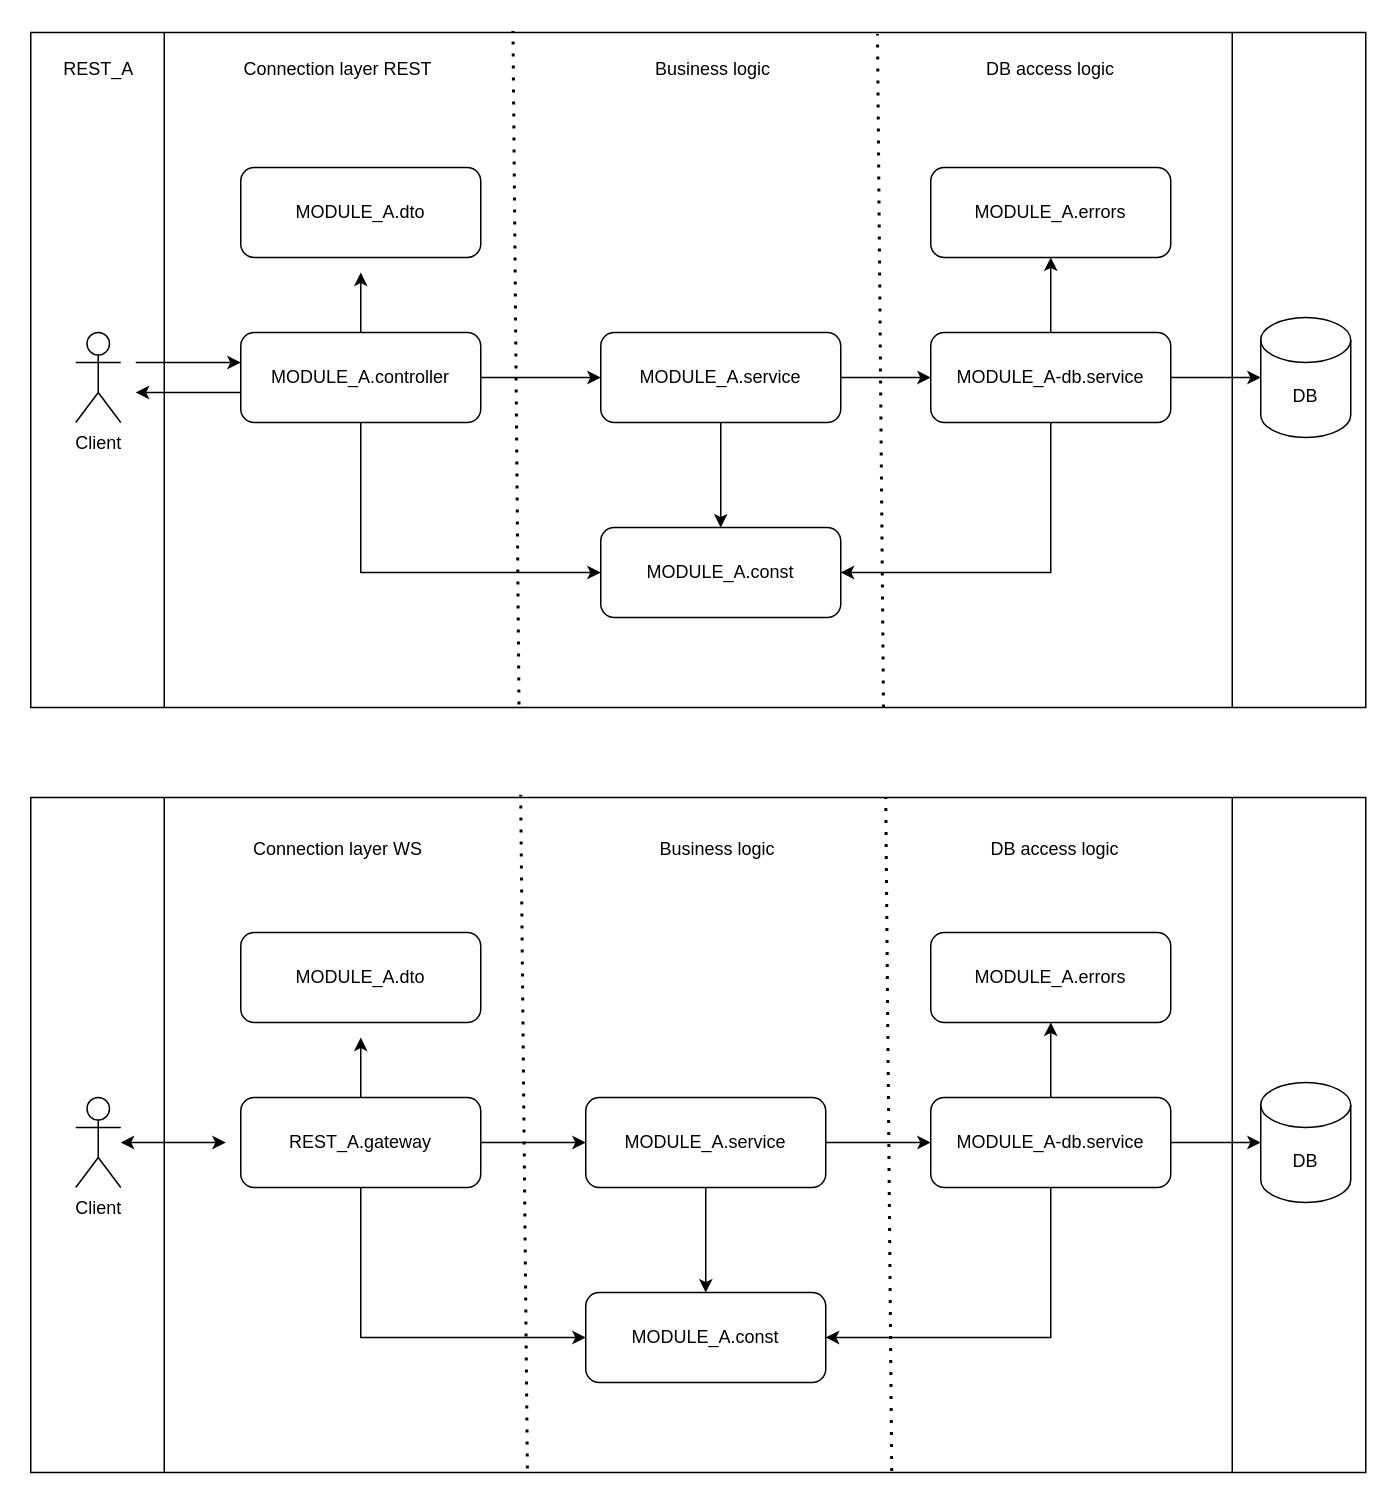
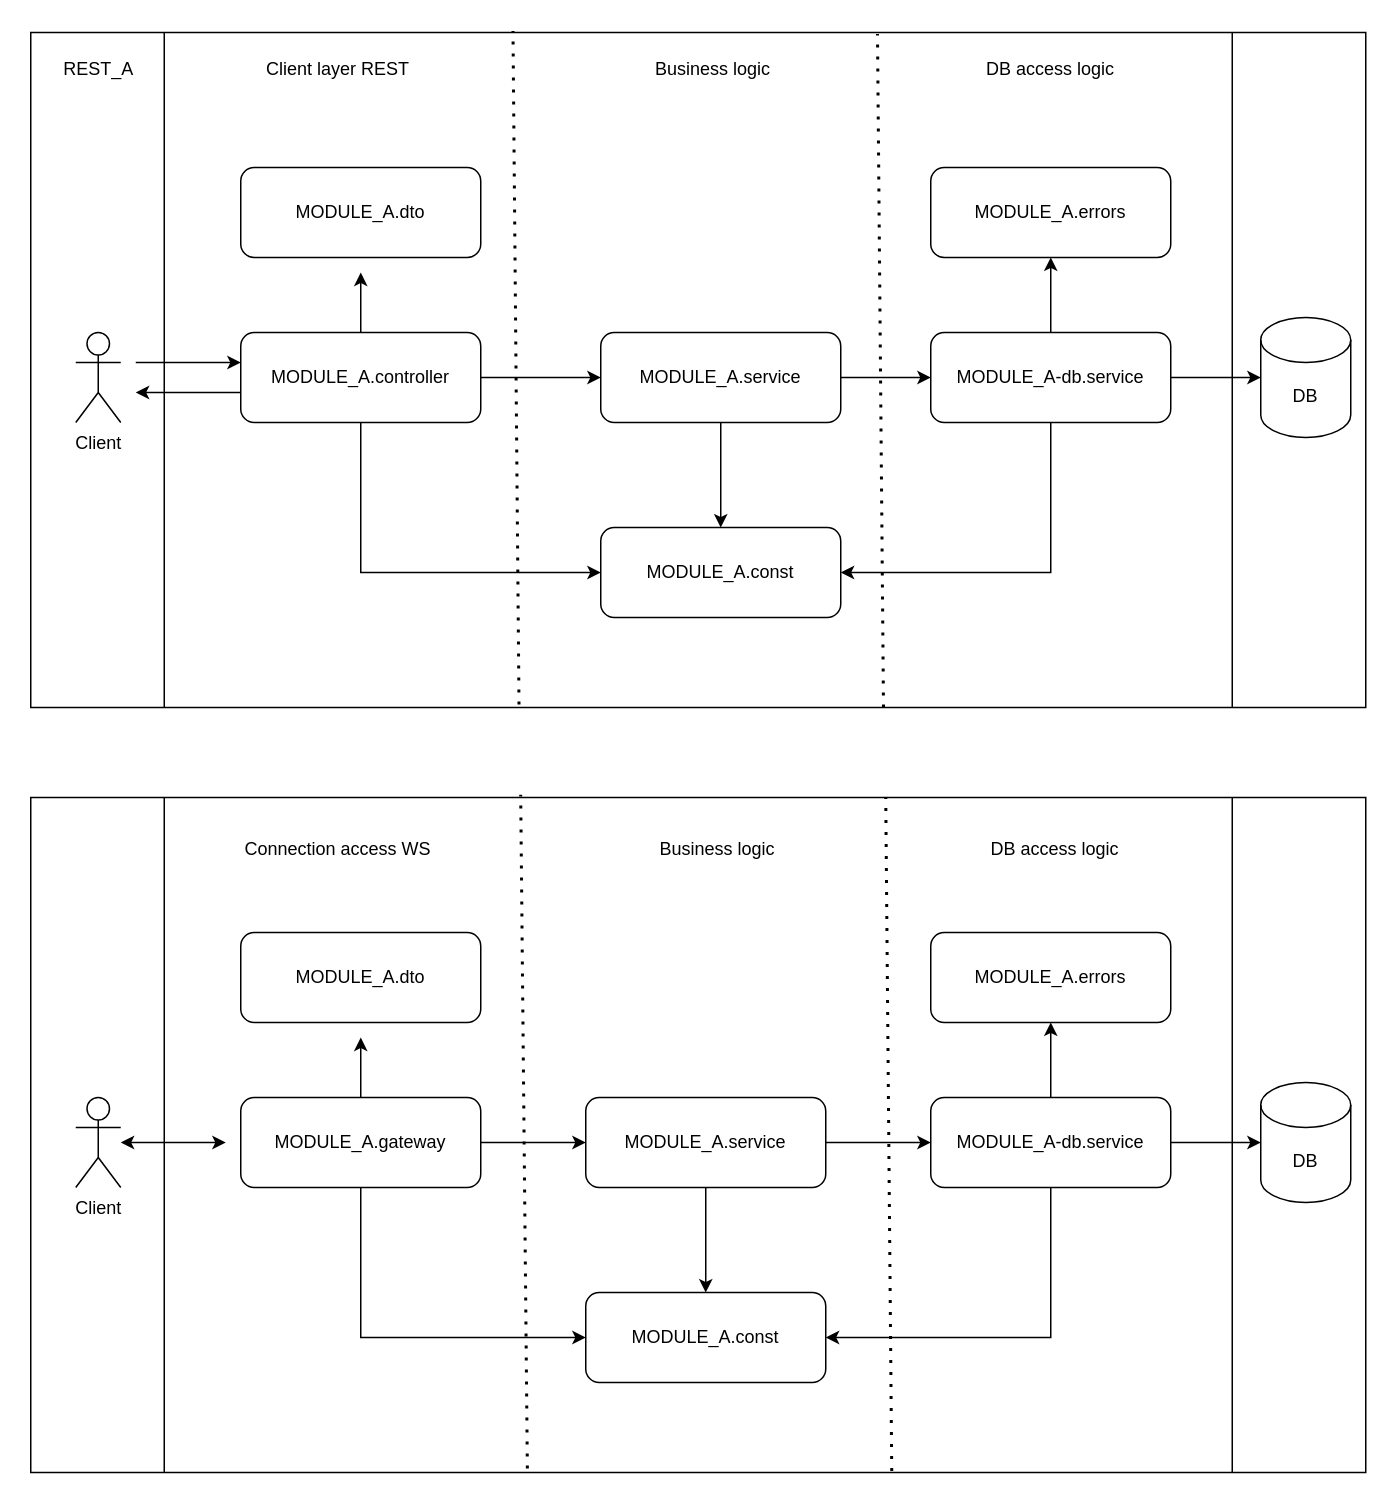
node "Connection layer REST": label "Connection layer REST" -> "Client layer REST"
node "Connection layer WS": label "Connection layer WS" -> "Connection access WS"
node "REST_A.gateway": label "REST_A.gateway" -> "MODULE_A.gateway"
